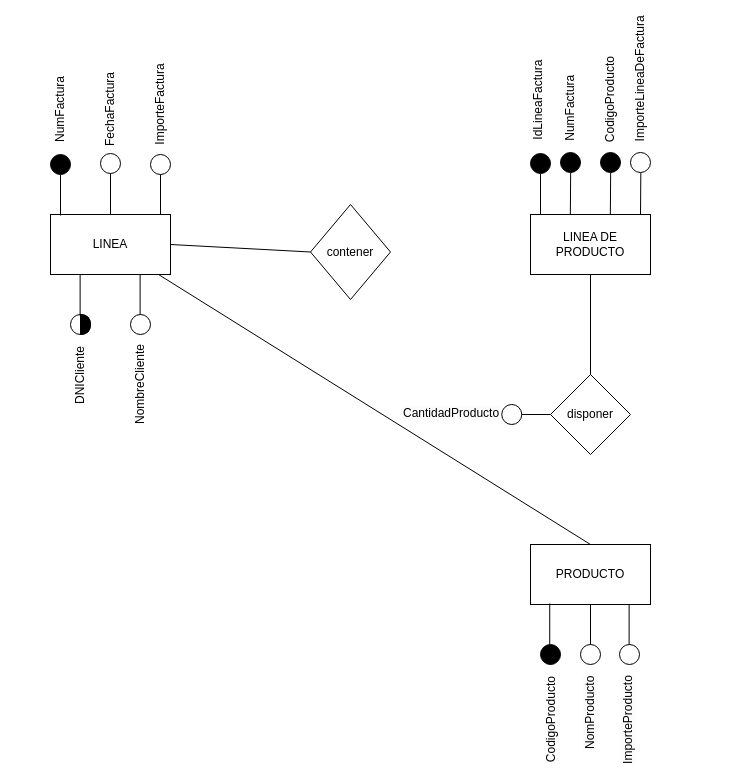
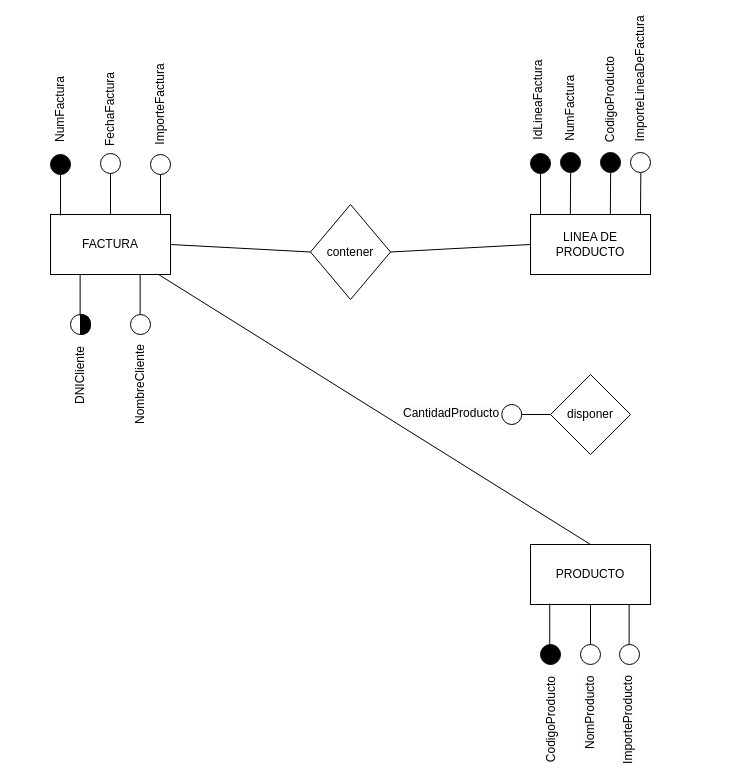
node "LINEA": label "LINEA" -> "FACTURA"
edge "LINEA DE PRODUCTO" -- "contener": added
edge "LINEA DE PRODUCTO" -- "disponer": removed
